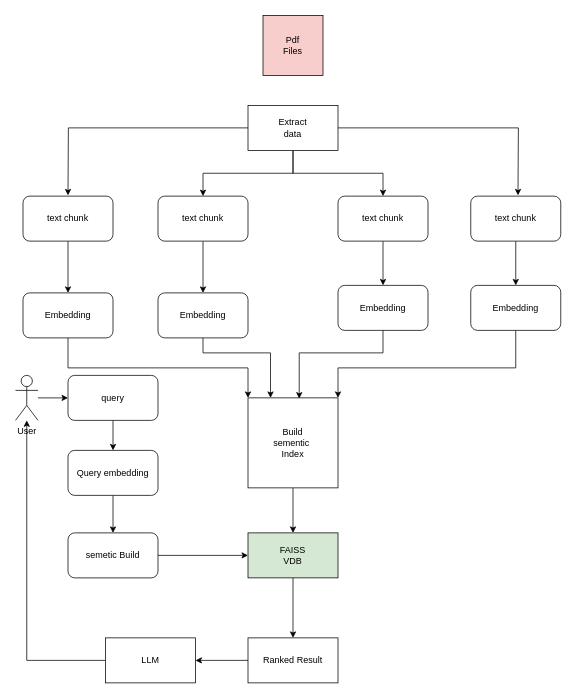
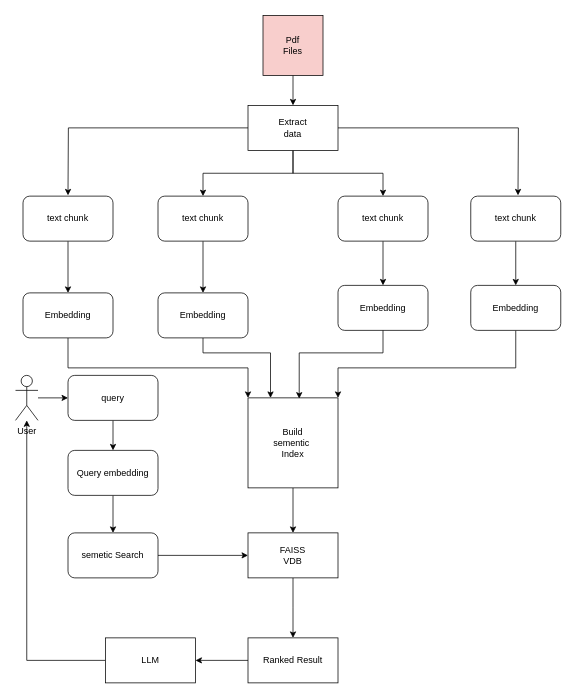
edge "Pdf Files" -> "Extract data": added
node "semetic Build": label "semetic Build" -> "semetic Search"
node "FAISS VDB": fillcolor #d5e8d4 -> #ffffff
